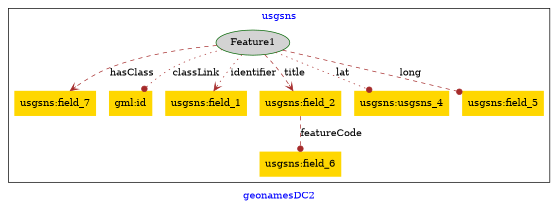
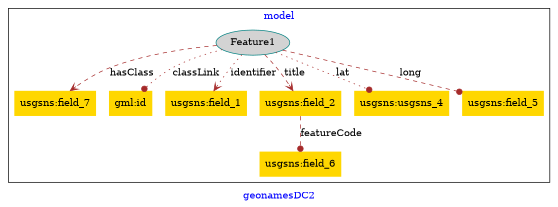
cluster "usgsns": label "usgsns" -> "model"
node "Feature1": color darkgreen -> teal
